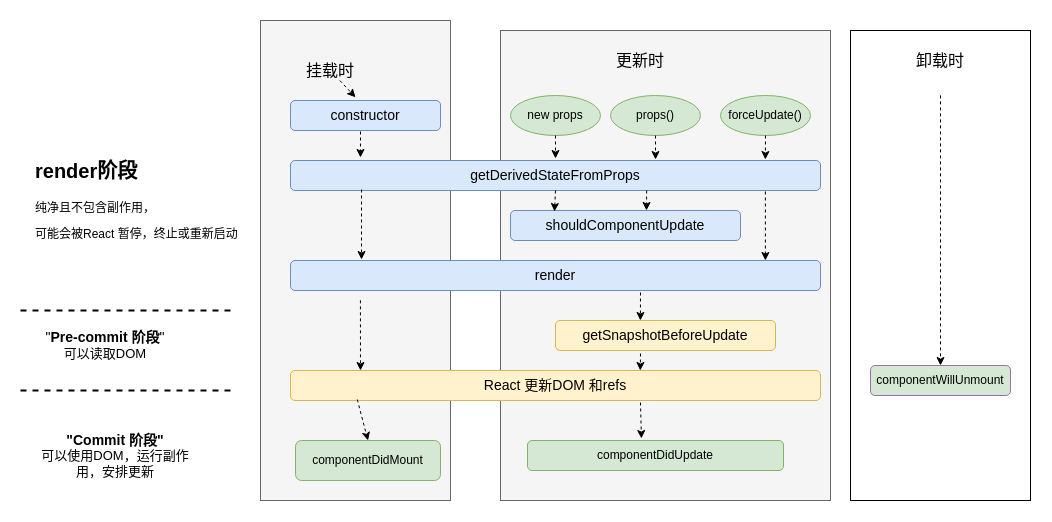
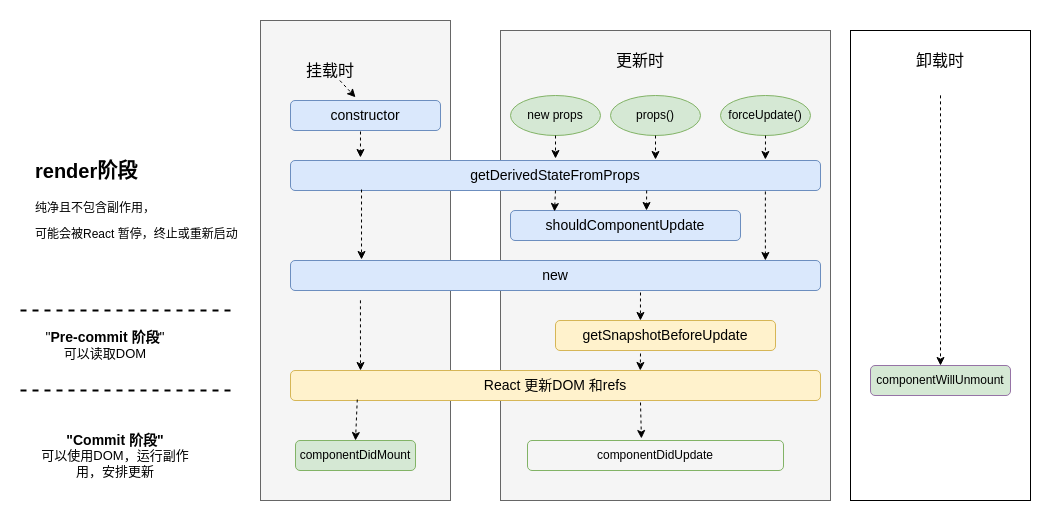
node "render": label "render" -> "new"
node "componentDidUpdate": fillcolor #d5e8d4 -> #f5f5f5
node "componentDidMount": size 145x40 -> 120x30
